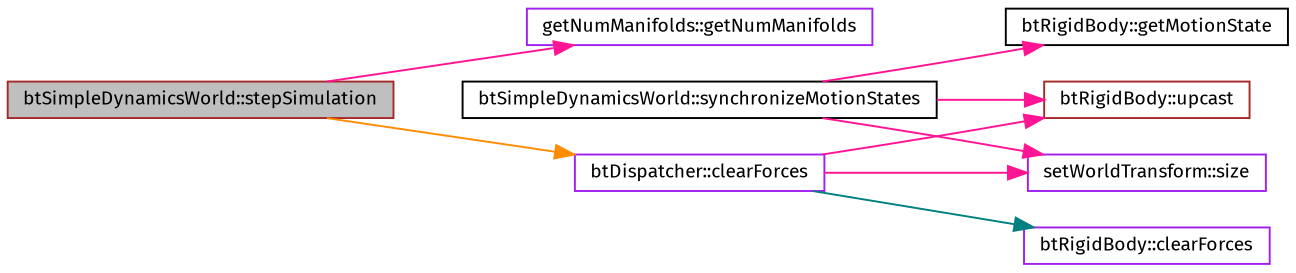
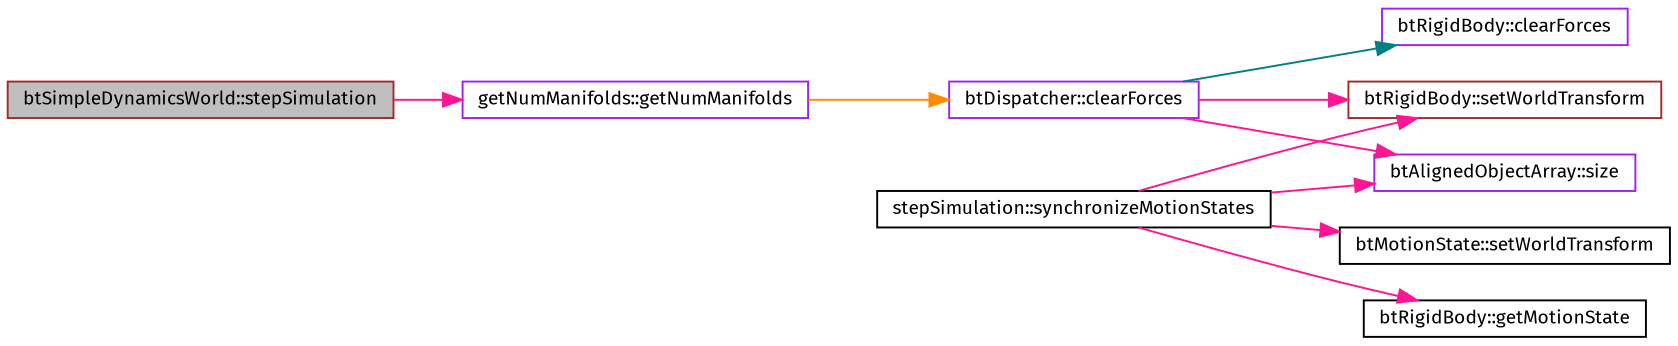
node "btSimpleDynamicsWorld::synchronizeMotionStates": label "btSimpleDynamicsWorld::synchronizeMotionStates" -> "stepSimulation::synchronizeMotionStates"
node "btRigidBody::upcast": label "btRigidBody::upcast" -> "btRigidBody::setWorldTransform"
edge "btSimpleDynamicsWorld::stepSimulation" -> "btDispatcher::clearForces": now "getNumManifolds::getNumManifolds" -> "btDispatcher::clearForces"
node "setWorldTransform::size": label "setWorldTransform::size" -> "btAlignedObjectArray::size"
node "btMotionState::setWorldTransform": added
